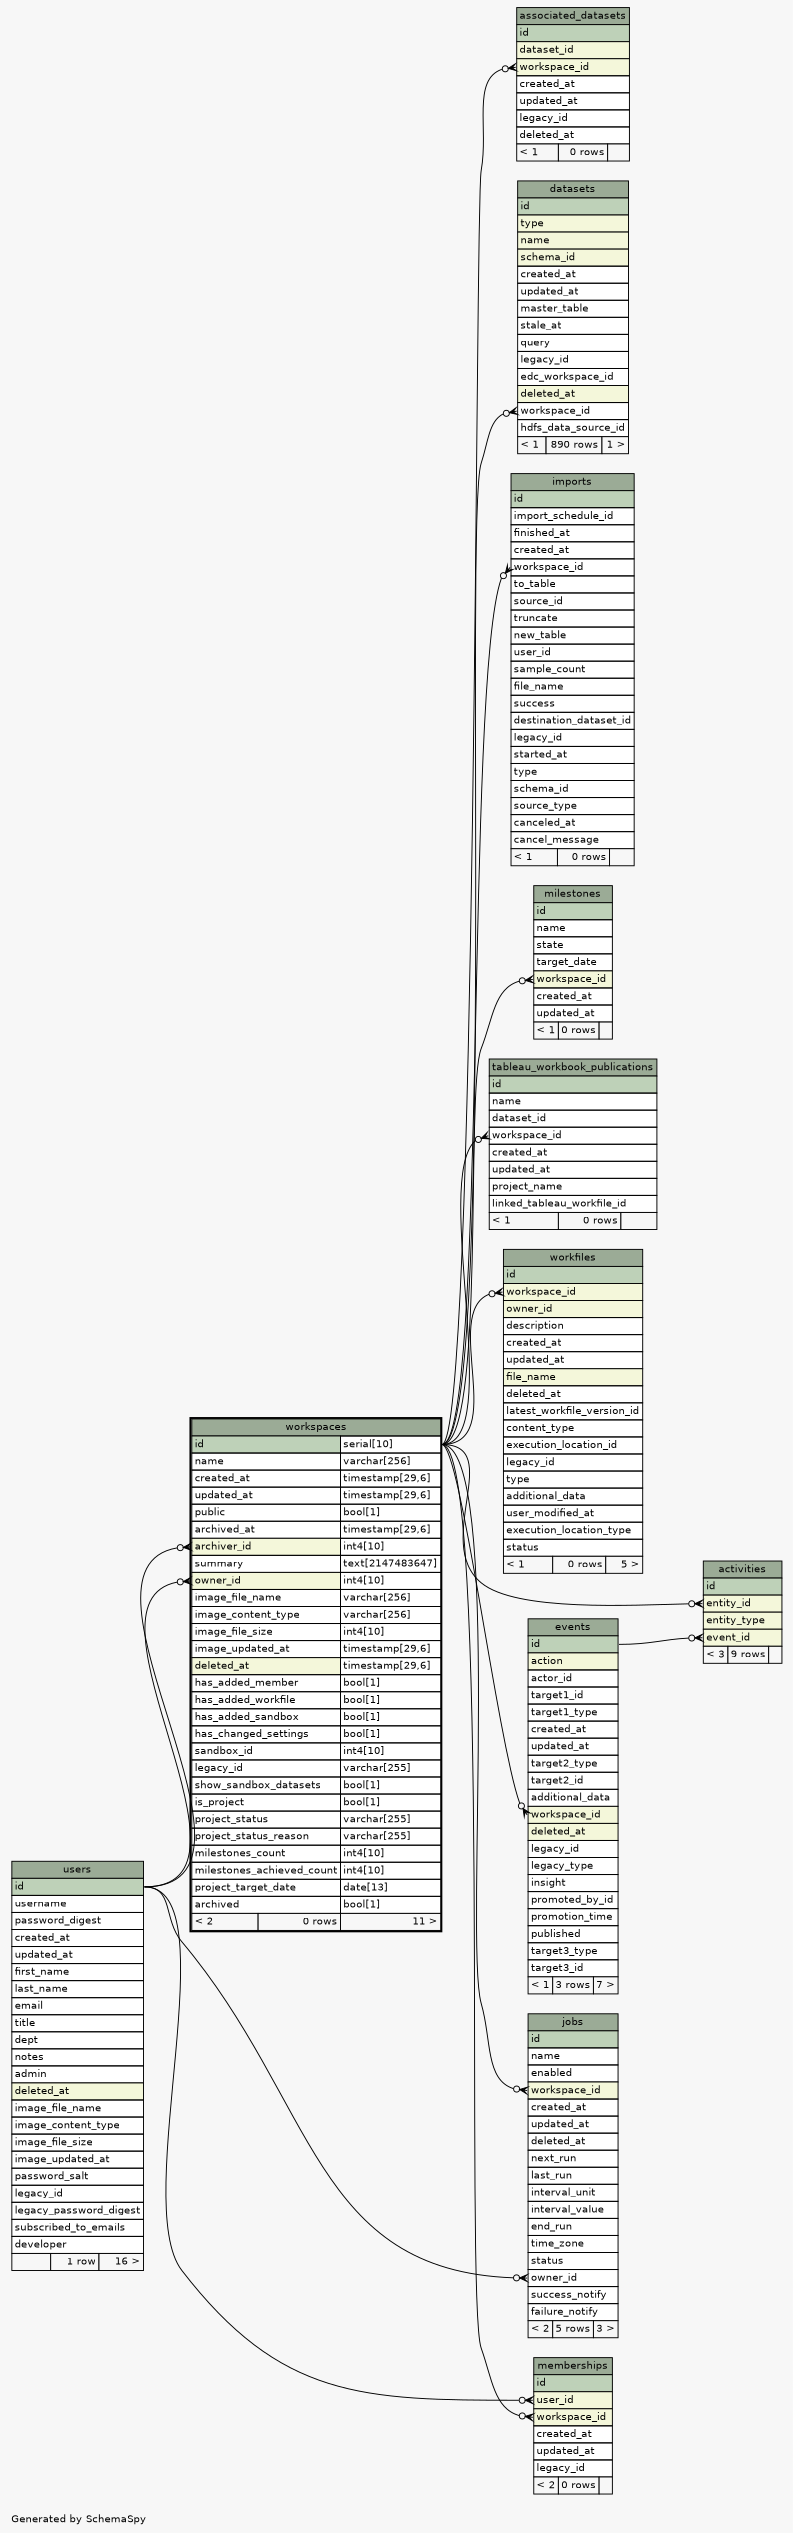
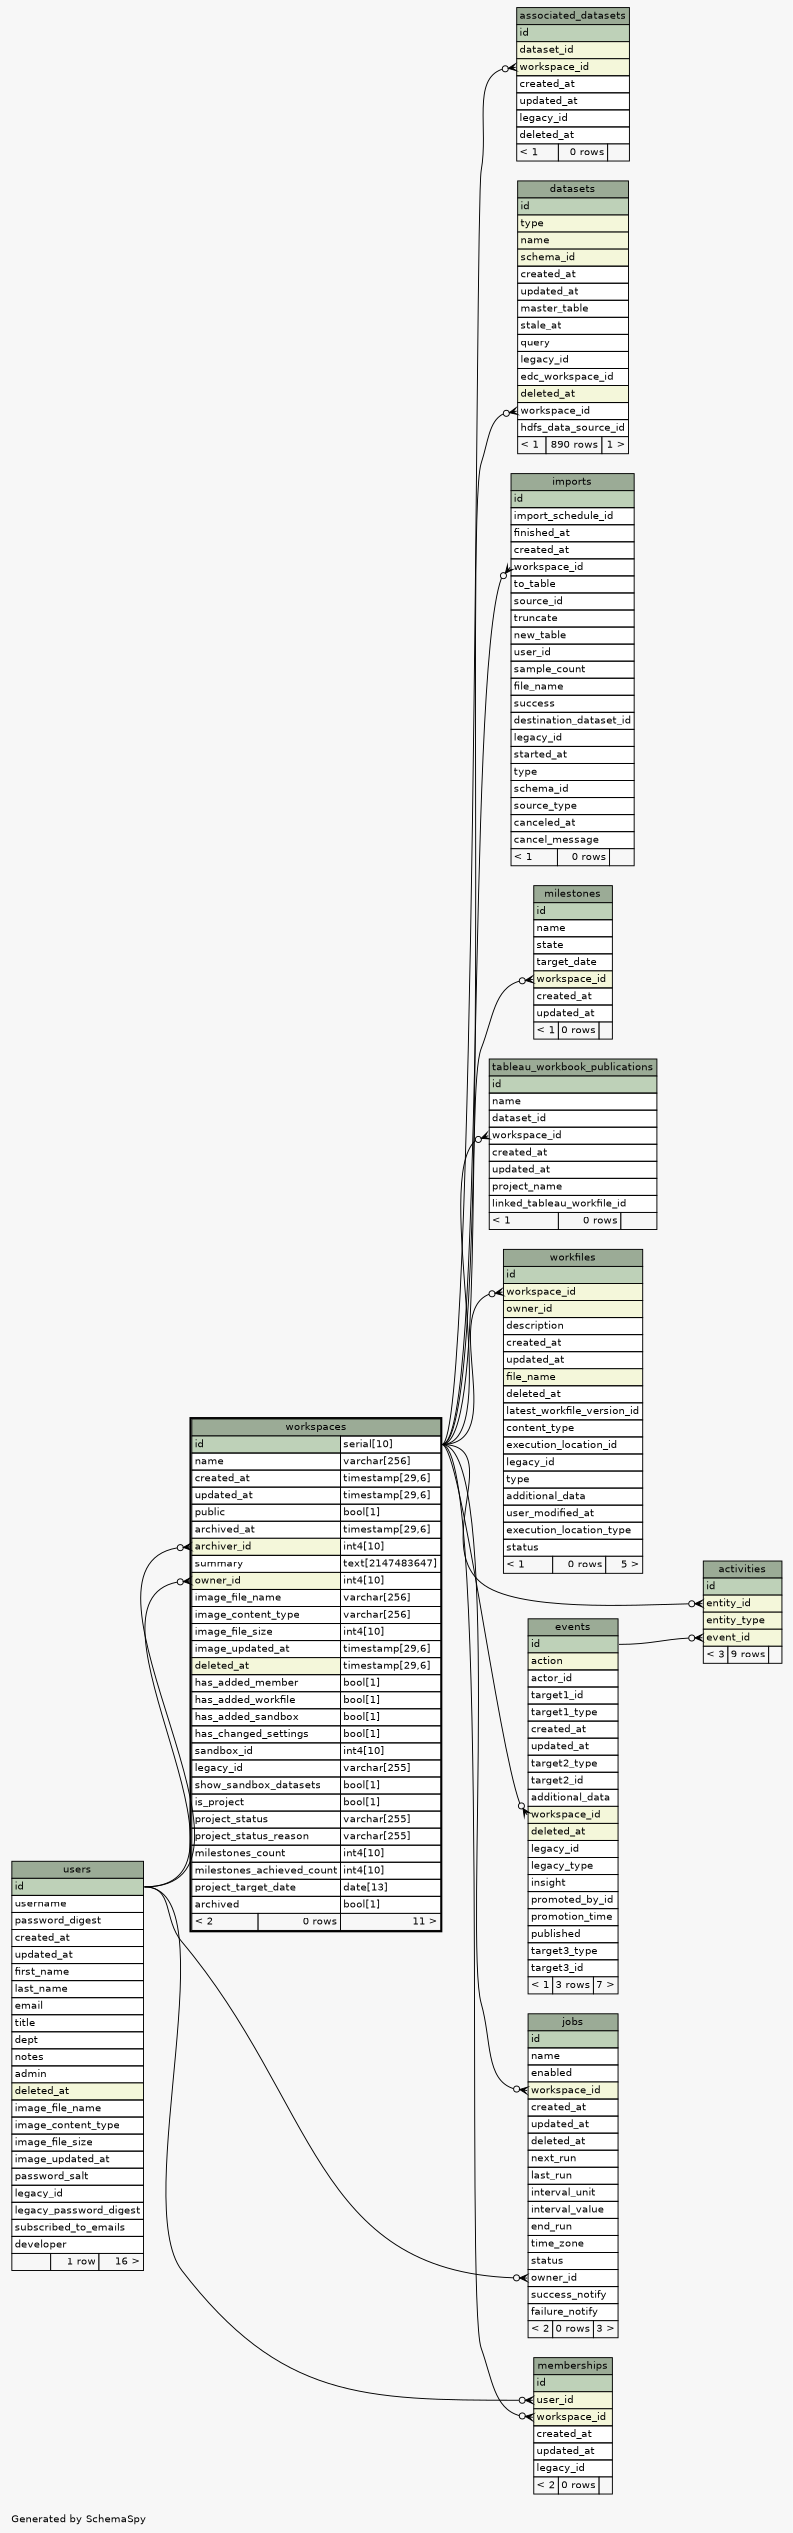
node "jobs": text "5 rows" -> "0 rows"
